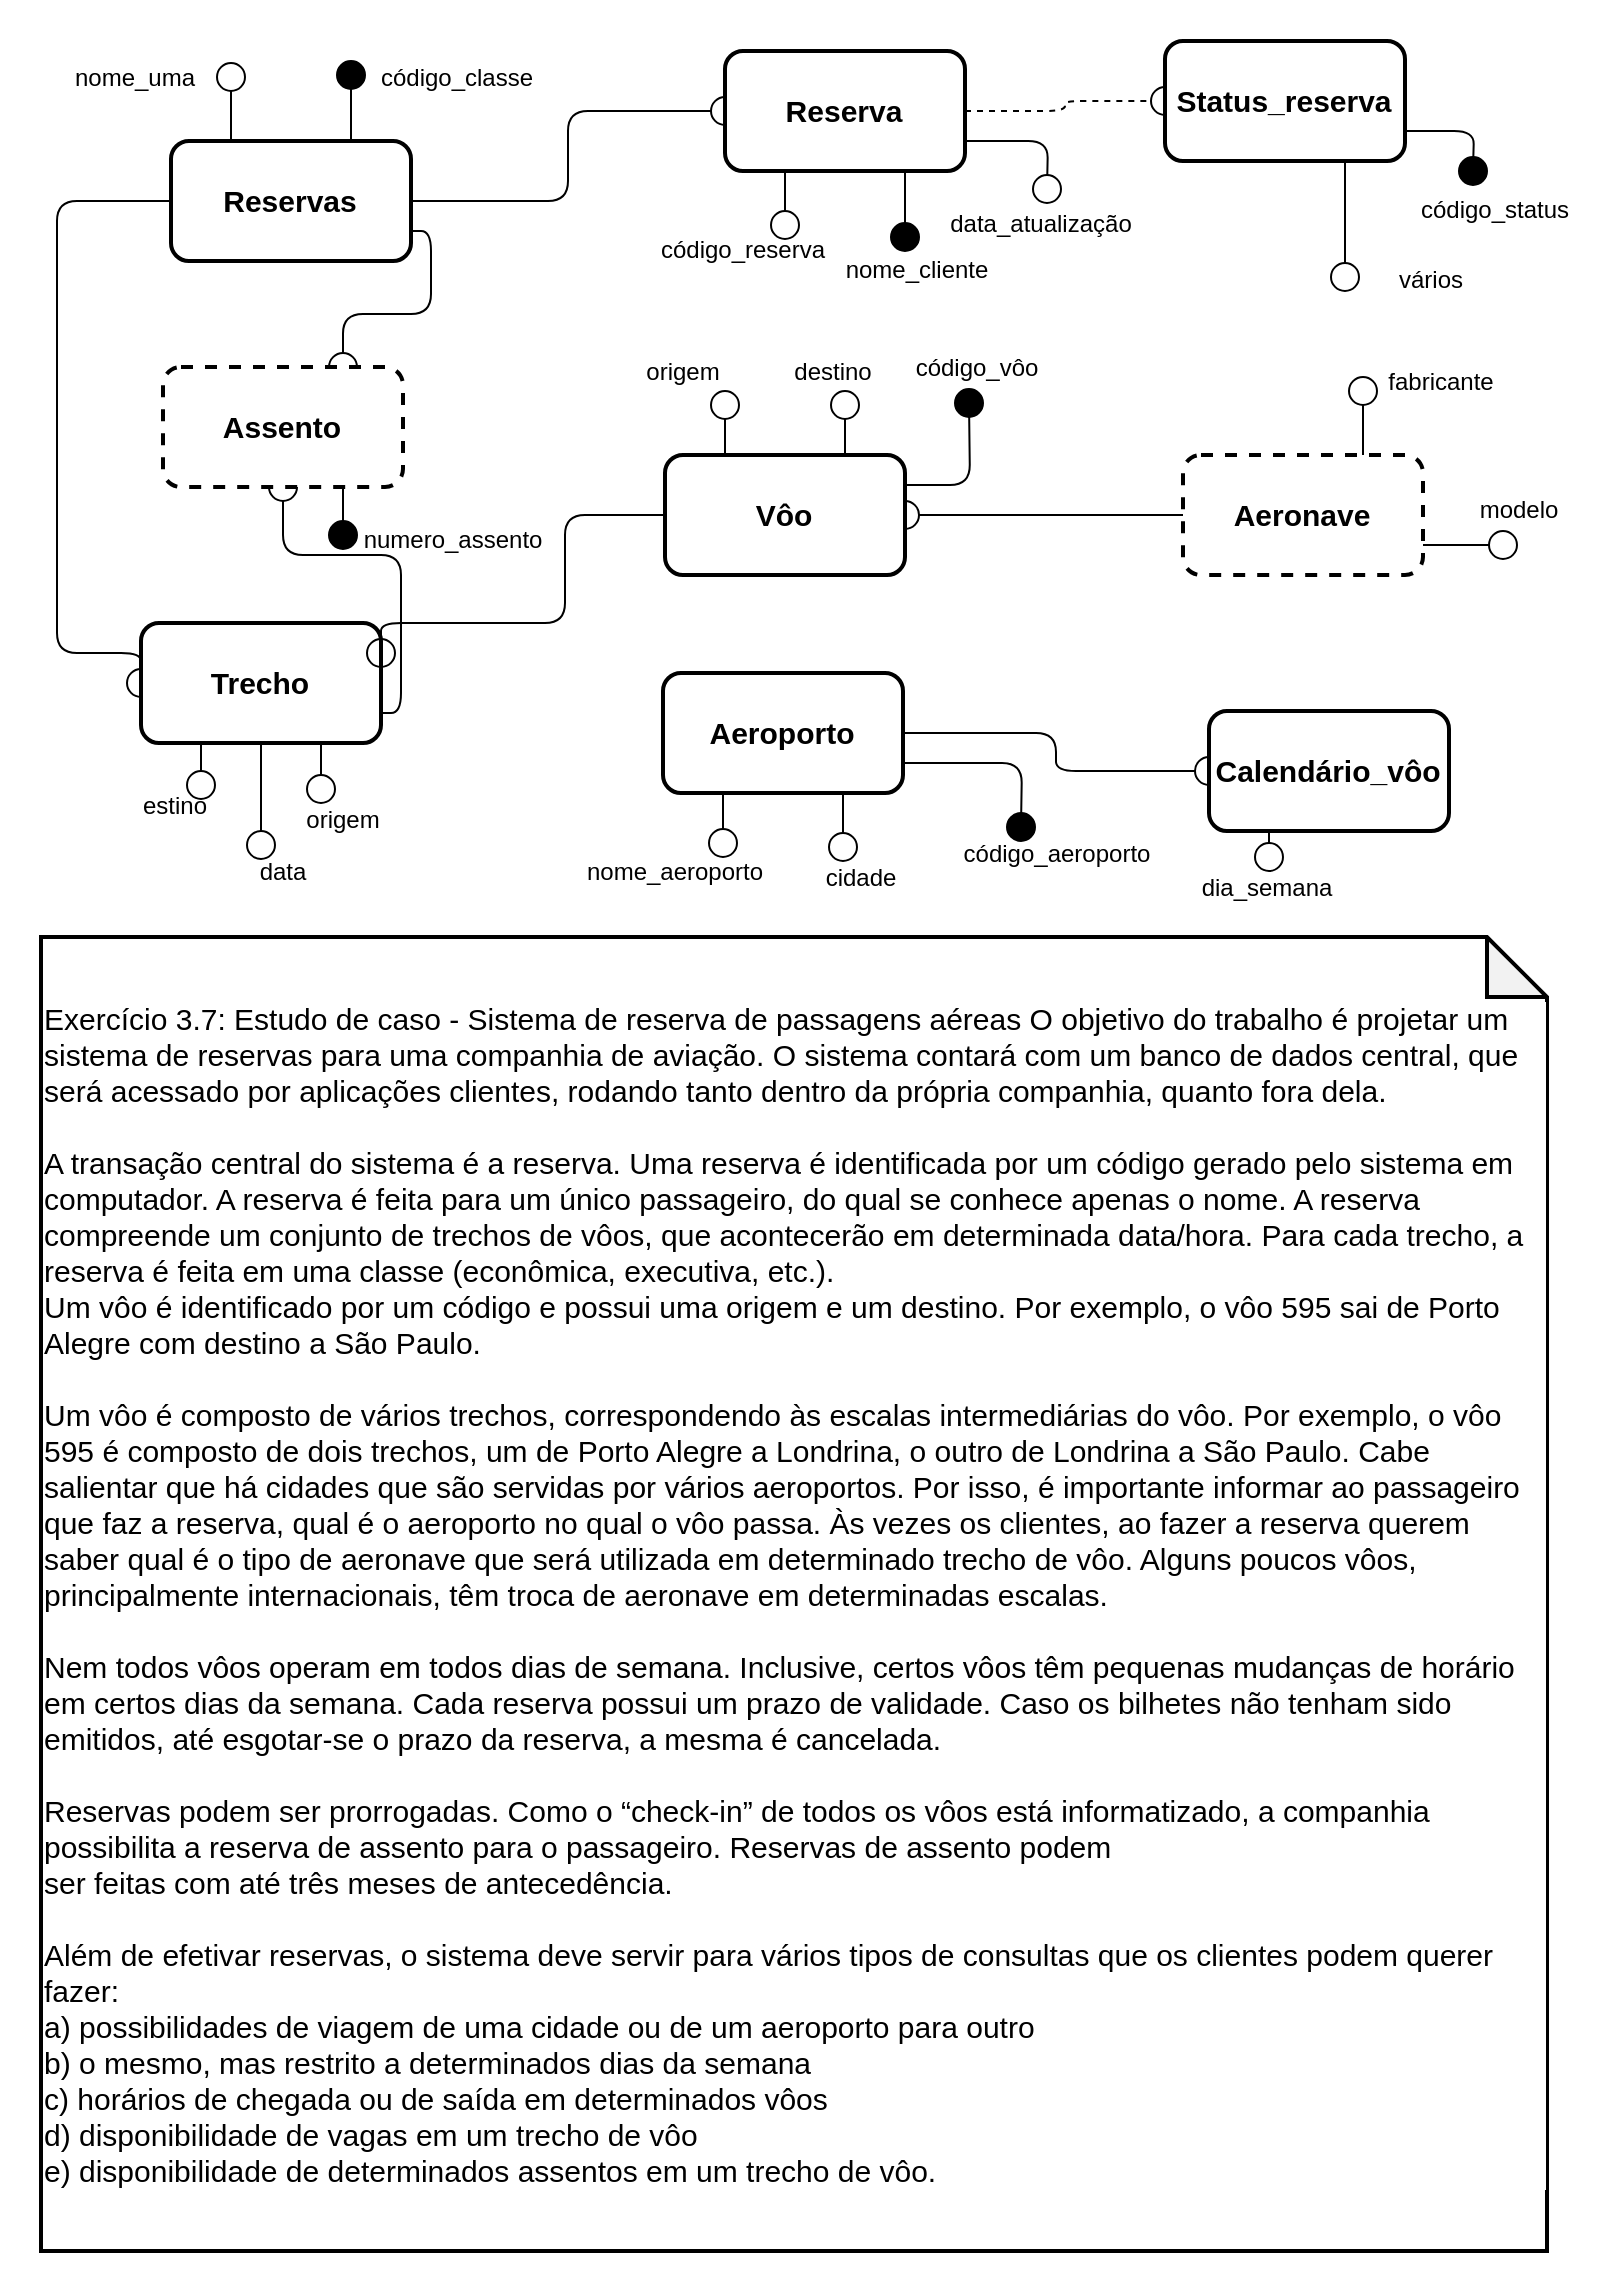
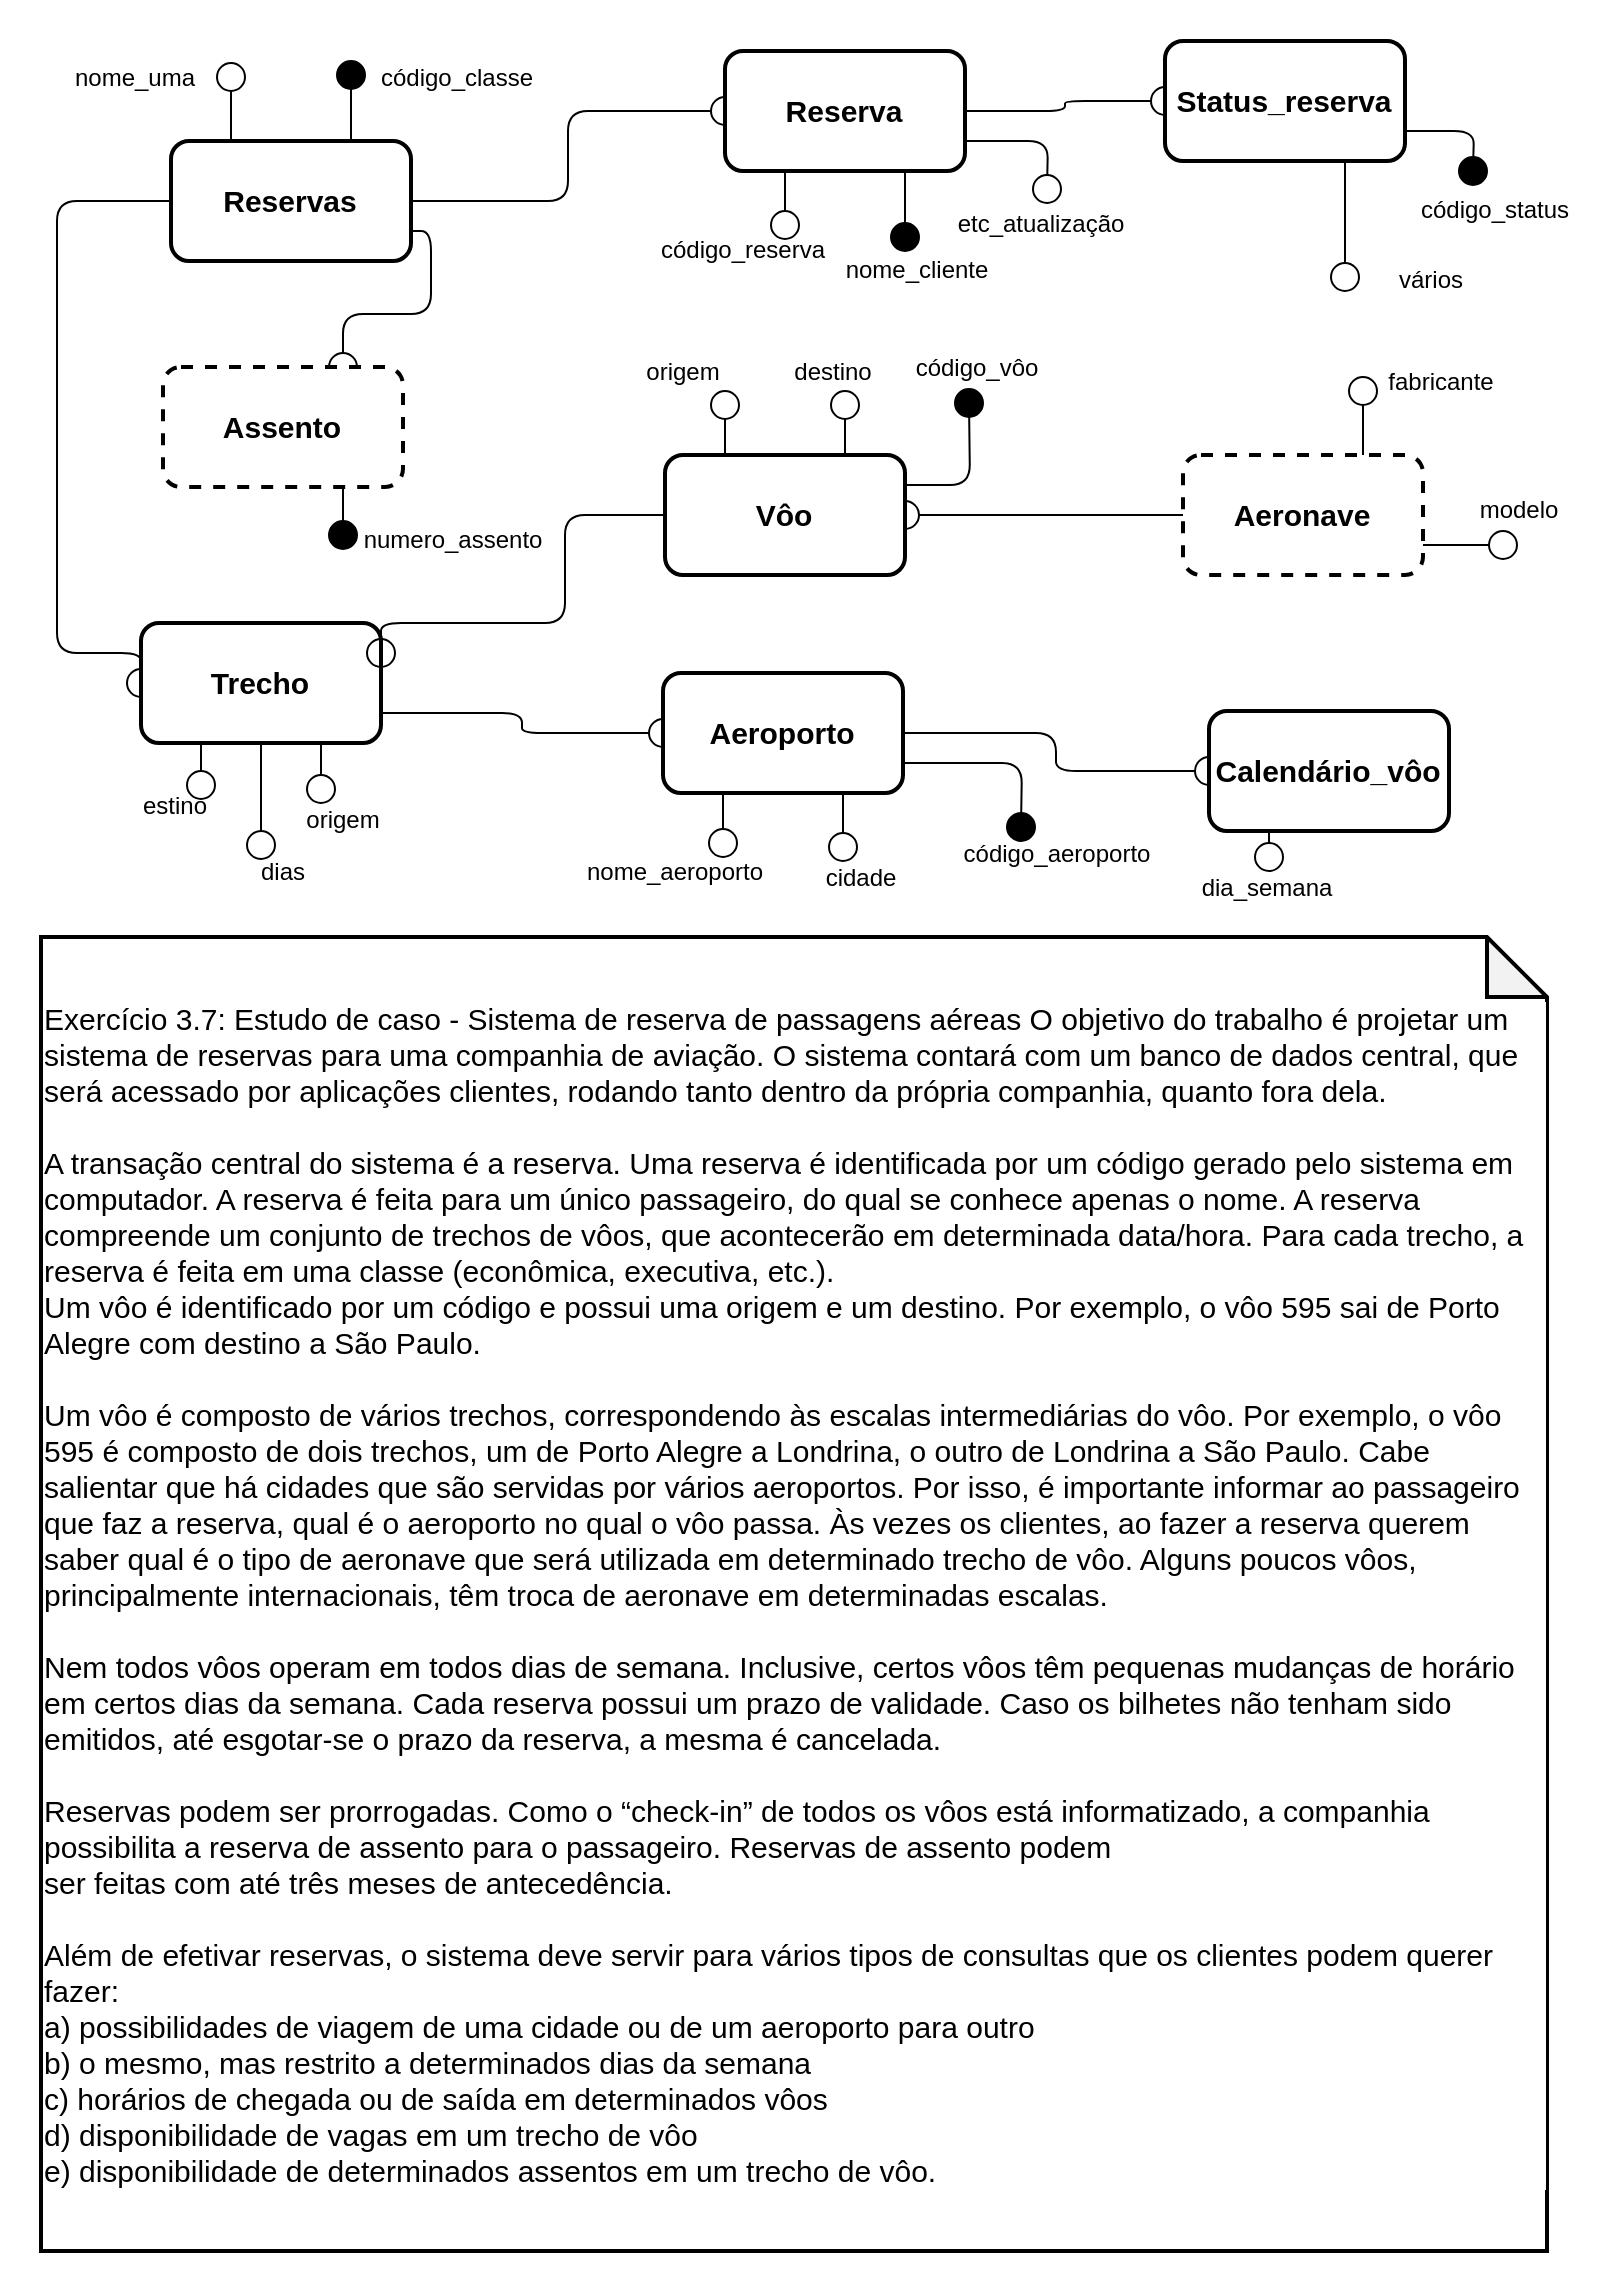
edge "Reserva" -> "Status_reserva": style dashed -> solid
node "data_atualização": label "data_atualização" -> "etc_atualização"
edge "Trecho" -> "Assento": now "Trecho" -> "Aeroporto"
node "data": label "data" -> "dias"
